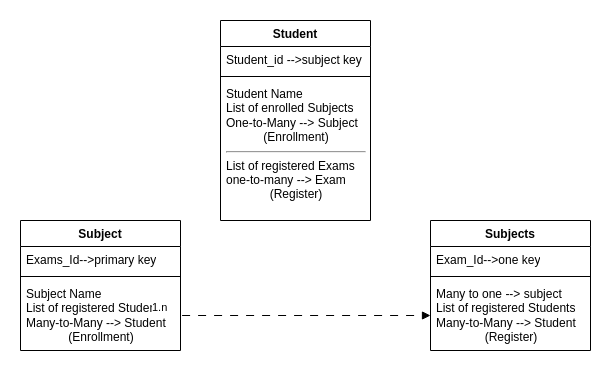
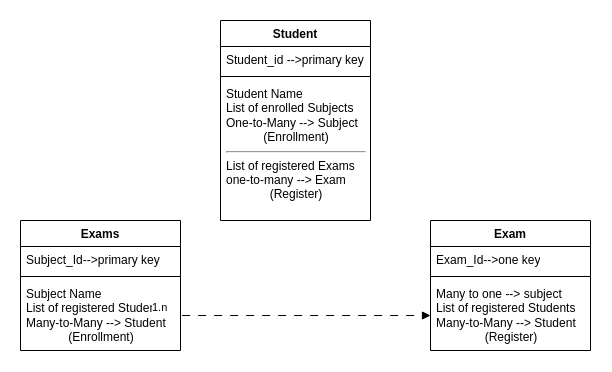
node "Student_id -->subject key": label "Student_id -->subject key" -> "Student_id -->primary key"
node "Subject": label "Subject" -> "Exams"
node "Subjects": label "Subjects" -> "Exam"
node "Exams_Id-->primary key": label "Exams_Id-->primary key" -> "Subject_Id-->primary key"
